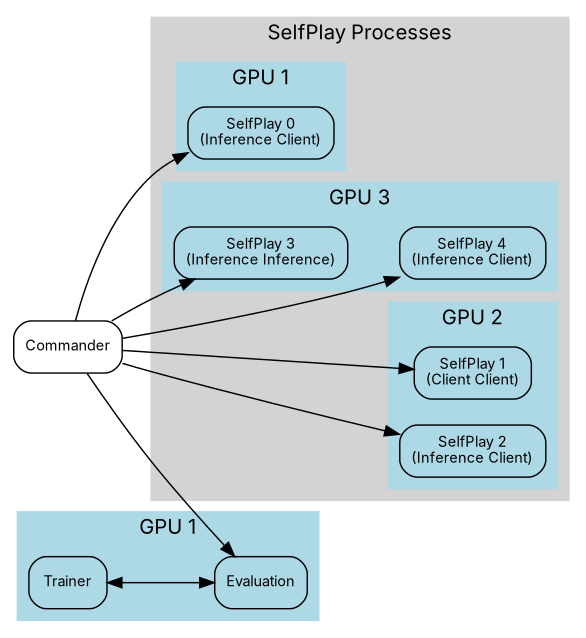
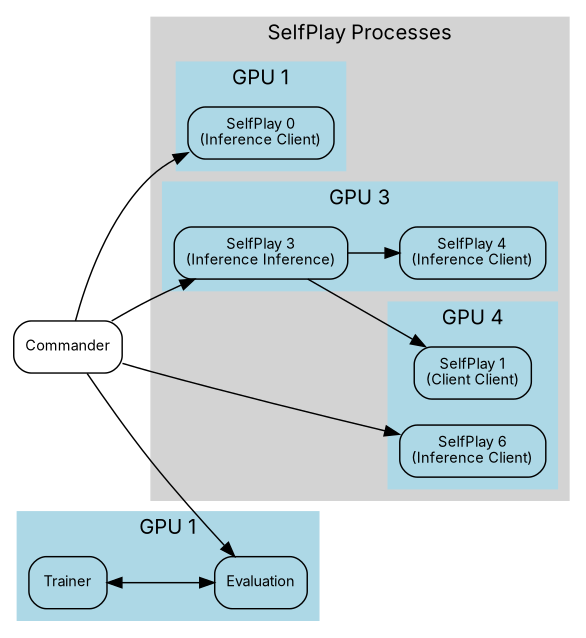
edge "Commander" -> "SelfPlay 4 (Inference Client)": now "SelfPlay 3 (Inference Inference)" -> "SelfPlay 4 (Inference Client)"
cluster "GPU 2": label "GPU 2" -> "GPU 4"
edge "Commander" -> "SelfPlay 1 (Client Client)": now "SelfPlay 3 (Inference Inference)" -> "SelfPlay 1 (Client Client)"
node "SelfPlay 2 (Inference Client)": label "SelfPlay 2 (Inference Client)" -> "SelfPlay 6 (Inference Client)"
